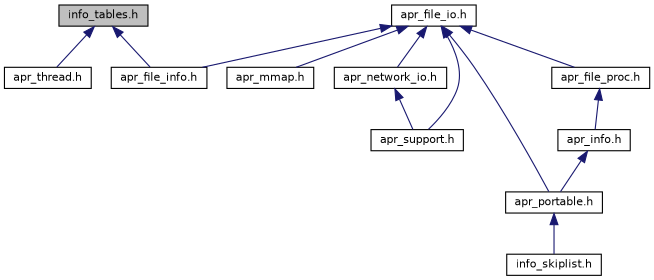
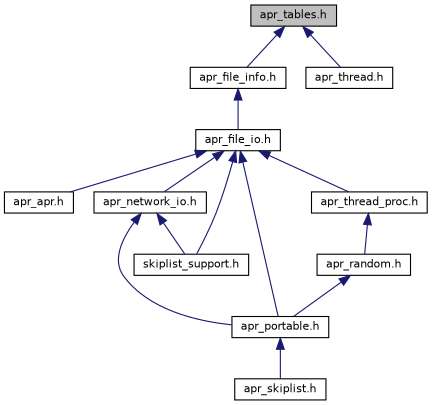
node "info_tables.h": label "info_tables.h" -> "apr_tables.h"
edge "apr_file_info.h" -> "apr_file_io.h": reversed
node "apr_mmap.h": label "apr_mmap.h" -> "apr_apr.h"
node "apr_file_proc.h": label "apr_file_proc.h" -> "apr_thread_proc.h"
node "apr_support.h": label "apr_support.h" -> "skiplist_support.h"
node "apr_info.h": label "apr_info.h" -> "apr_random.h"
node "info_skiplist.h": label "info_skiplist.h" -> "apr_skiplist.h"
edge "apr_portable.h" -> "apr_network_io.h": added
